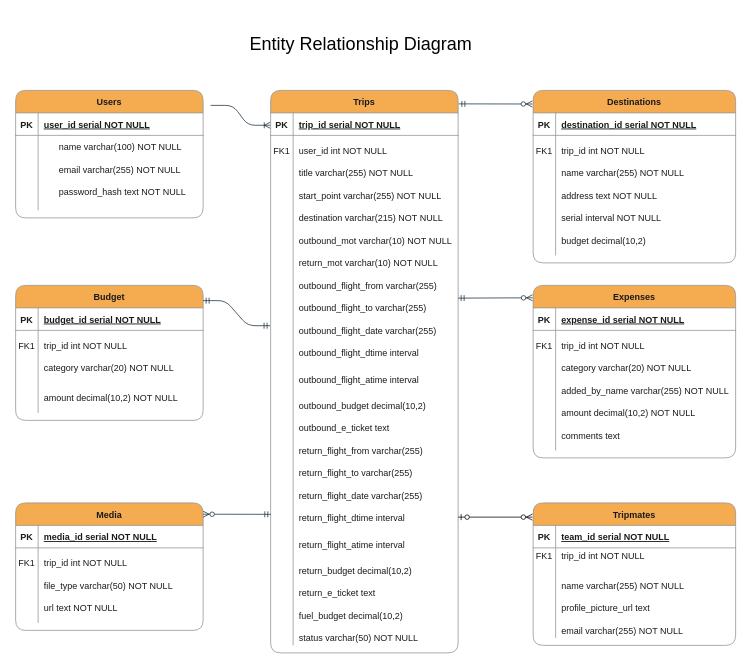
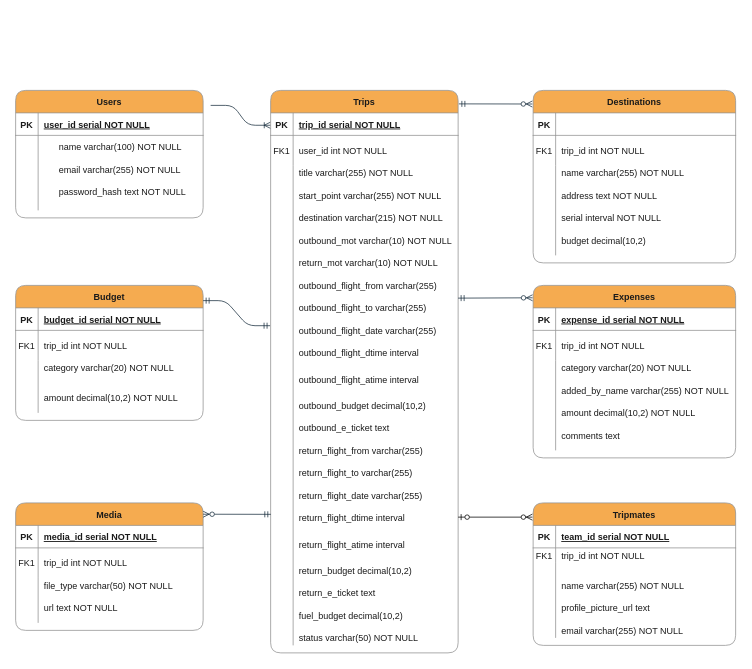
node "Entity Relationship Diagram": removed
node "destination_id serial NOT NULL": removed
